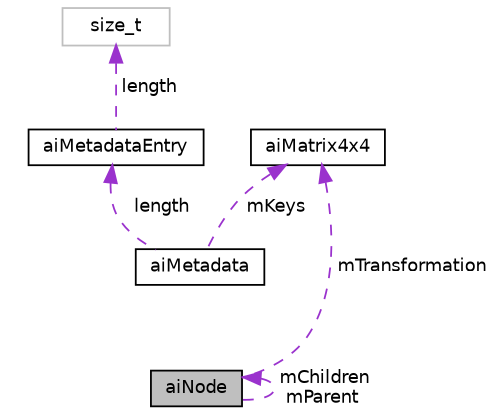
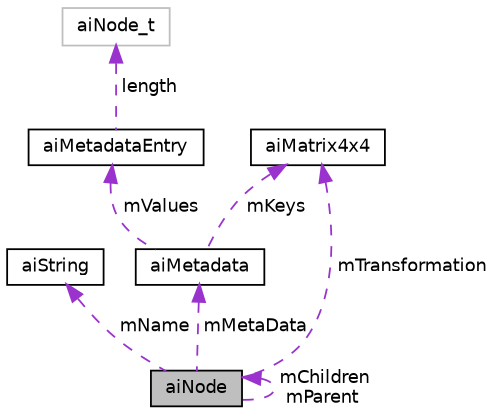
node "size_t": label "size_t" -> "aiNode_t"
edge "aiMetadata" -> "aiMetadataEntry": label " length" -> " mValues"
node "aiString": added
edge "aiNode" -> "aiMetadata": added, label "mMetaData"
